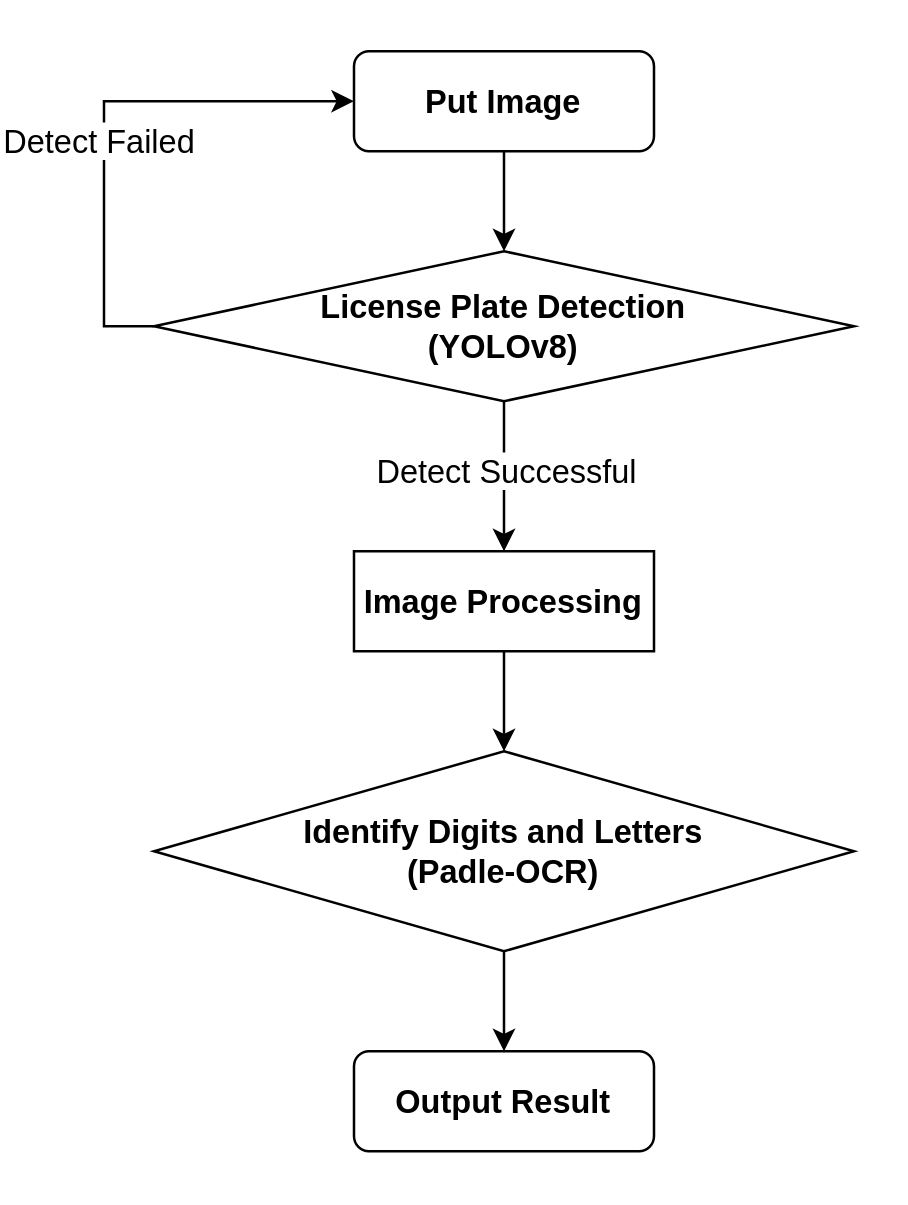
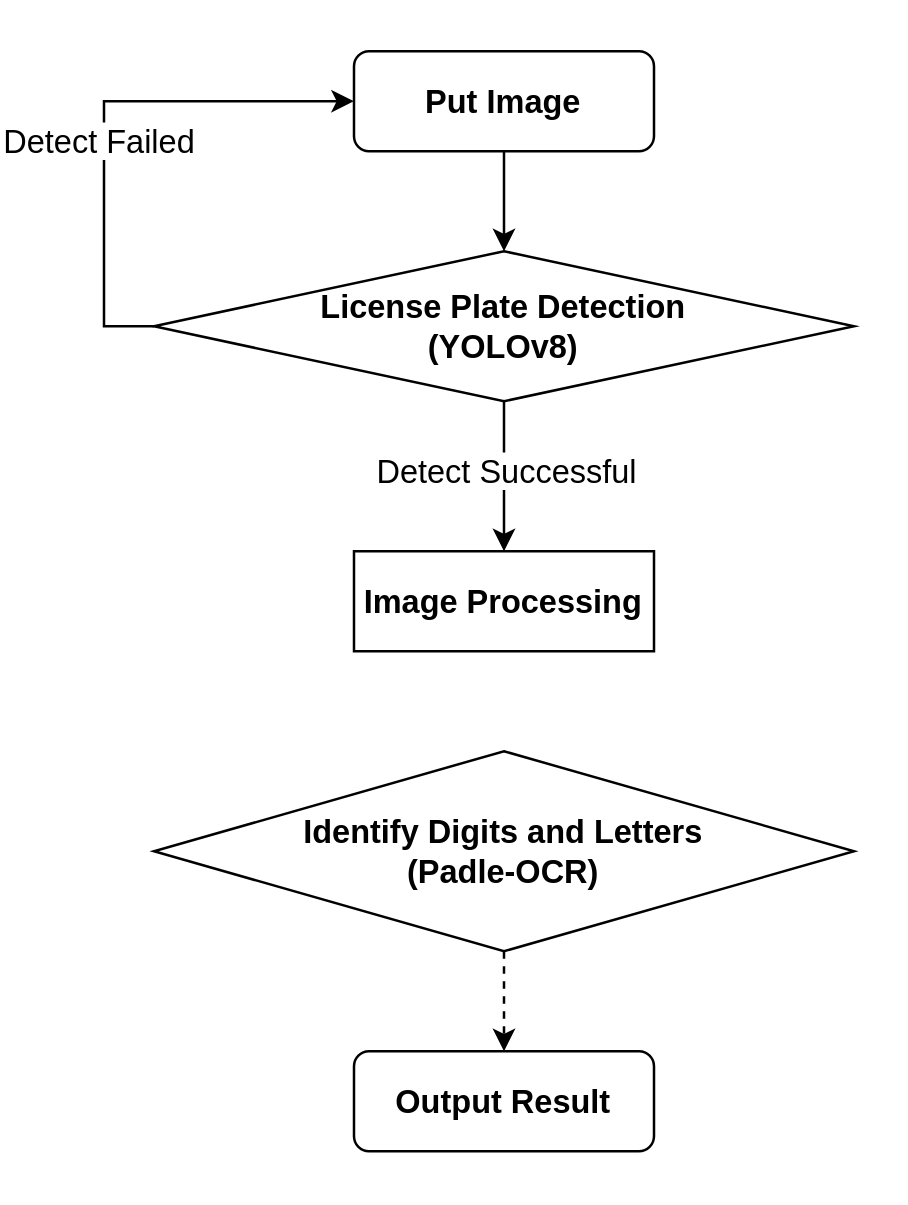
edge "Image Processing" -> "Identify Digits and Letters (Padle-OCR)": removed
edge "Identify Digits and Letters (Padle-OCR)" -> "Output Result": style solid -> dashed
